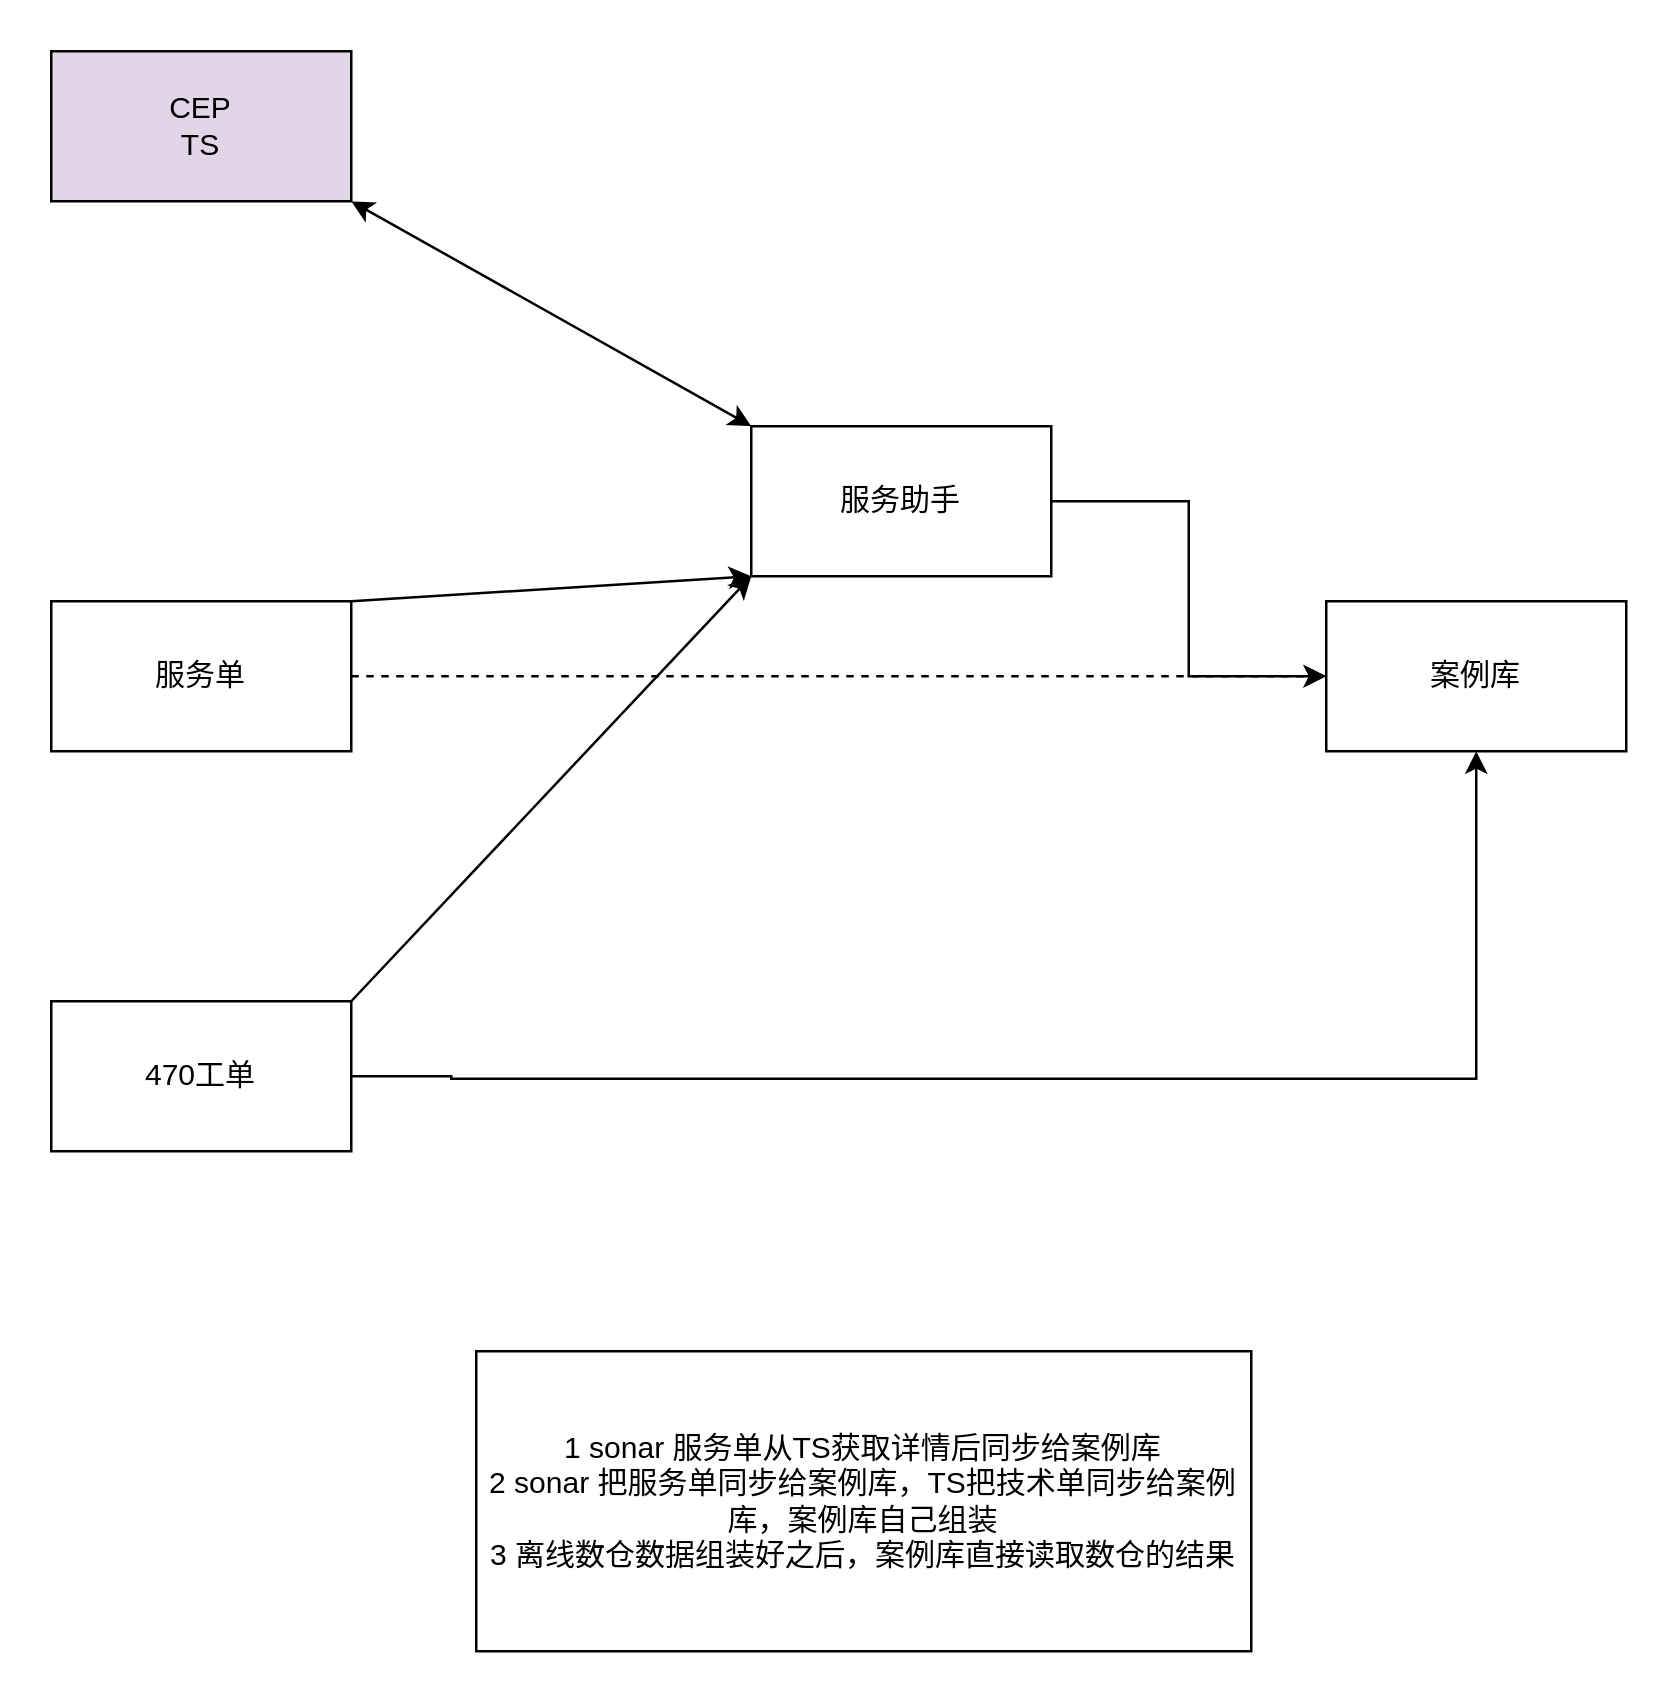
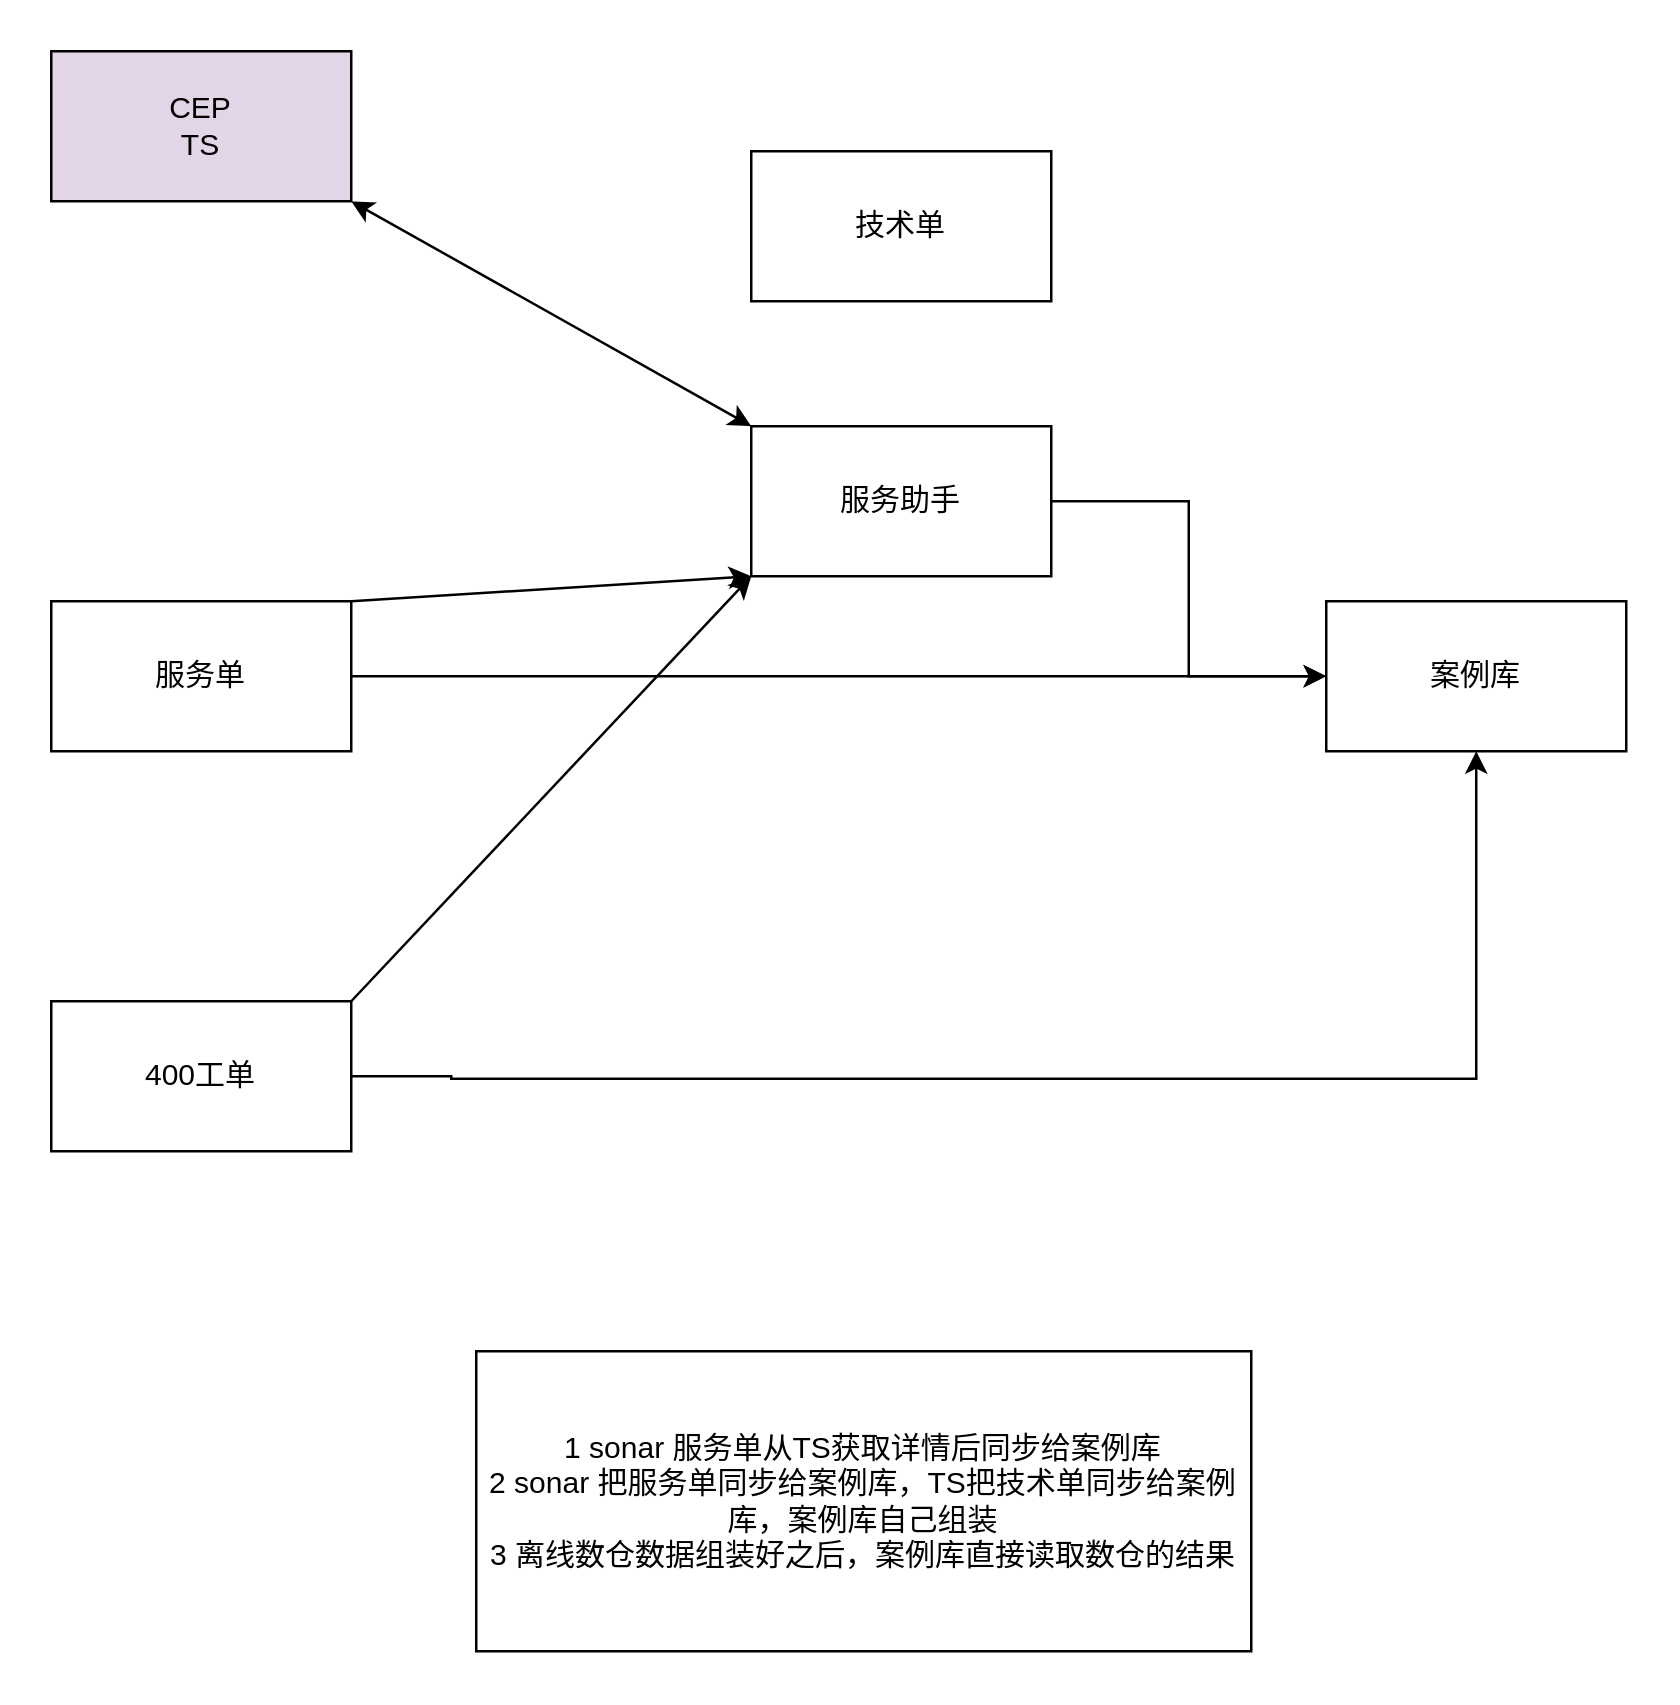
node "技术单": added
edge "服务单" -> "案例库": style dashed -> solid
node "470工单": label "470工单" -> "400工单"
